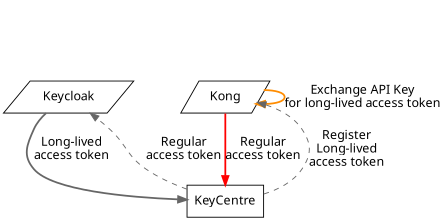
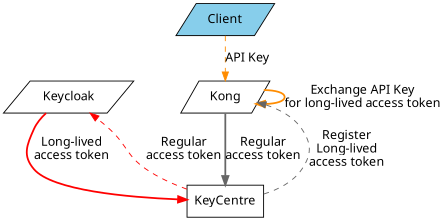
node "Client": added
edge "Kong" -> "KeyCentre": color red -> gray40
edge "KeyCentre" -> "Keycloak": color gray40 -> red
edge "Keycloak" -> "KeyCentre": color gray40 -> red
